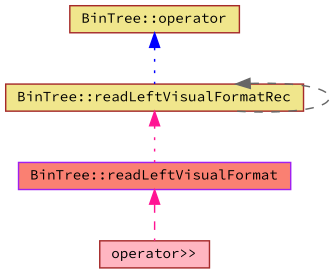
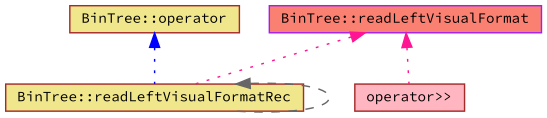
edge "BinTree::readLeftVisualFormat" -> "BinTree::readLeftVisualFormatRec": reversed
edge "operator>>" -> "BinTree::readLeftVisualFormat": style dashed -> dotted
